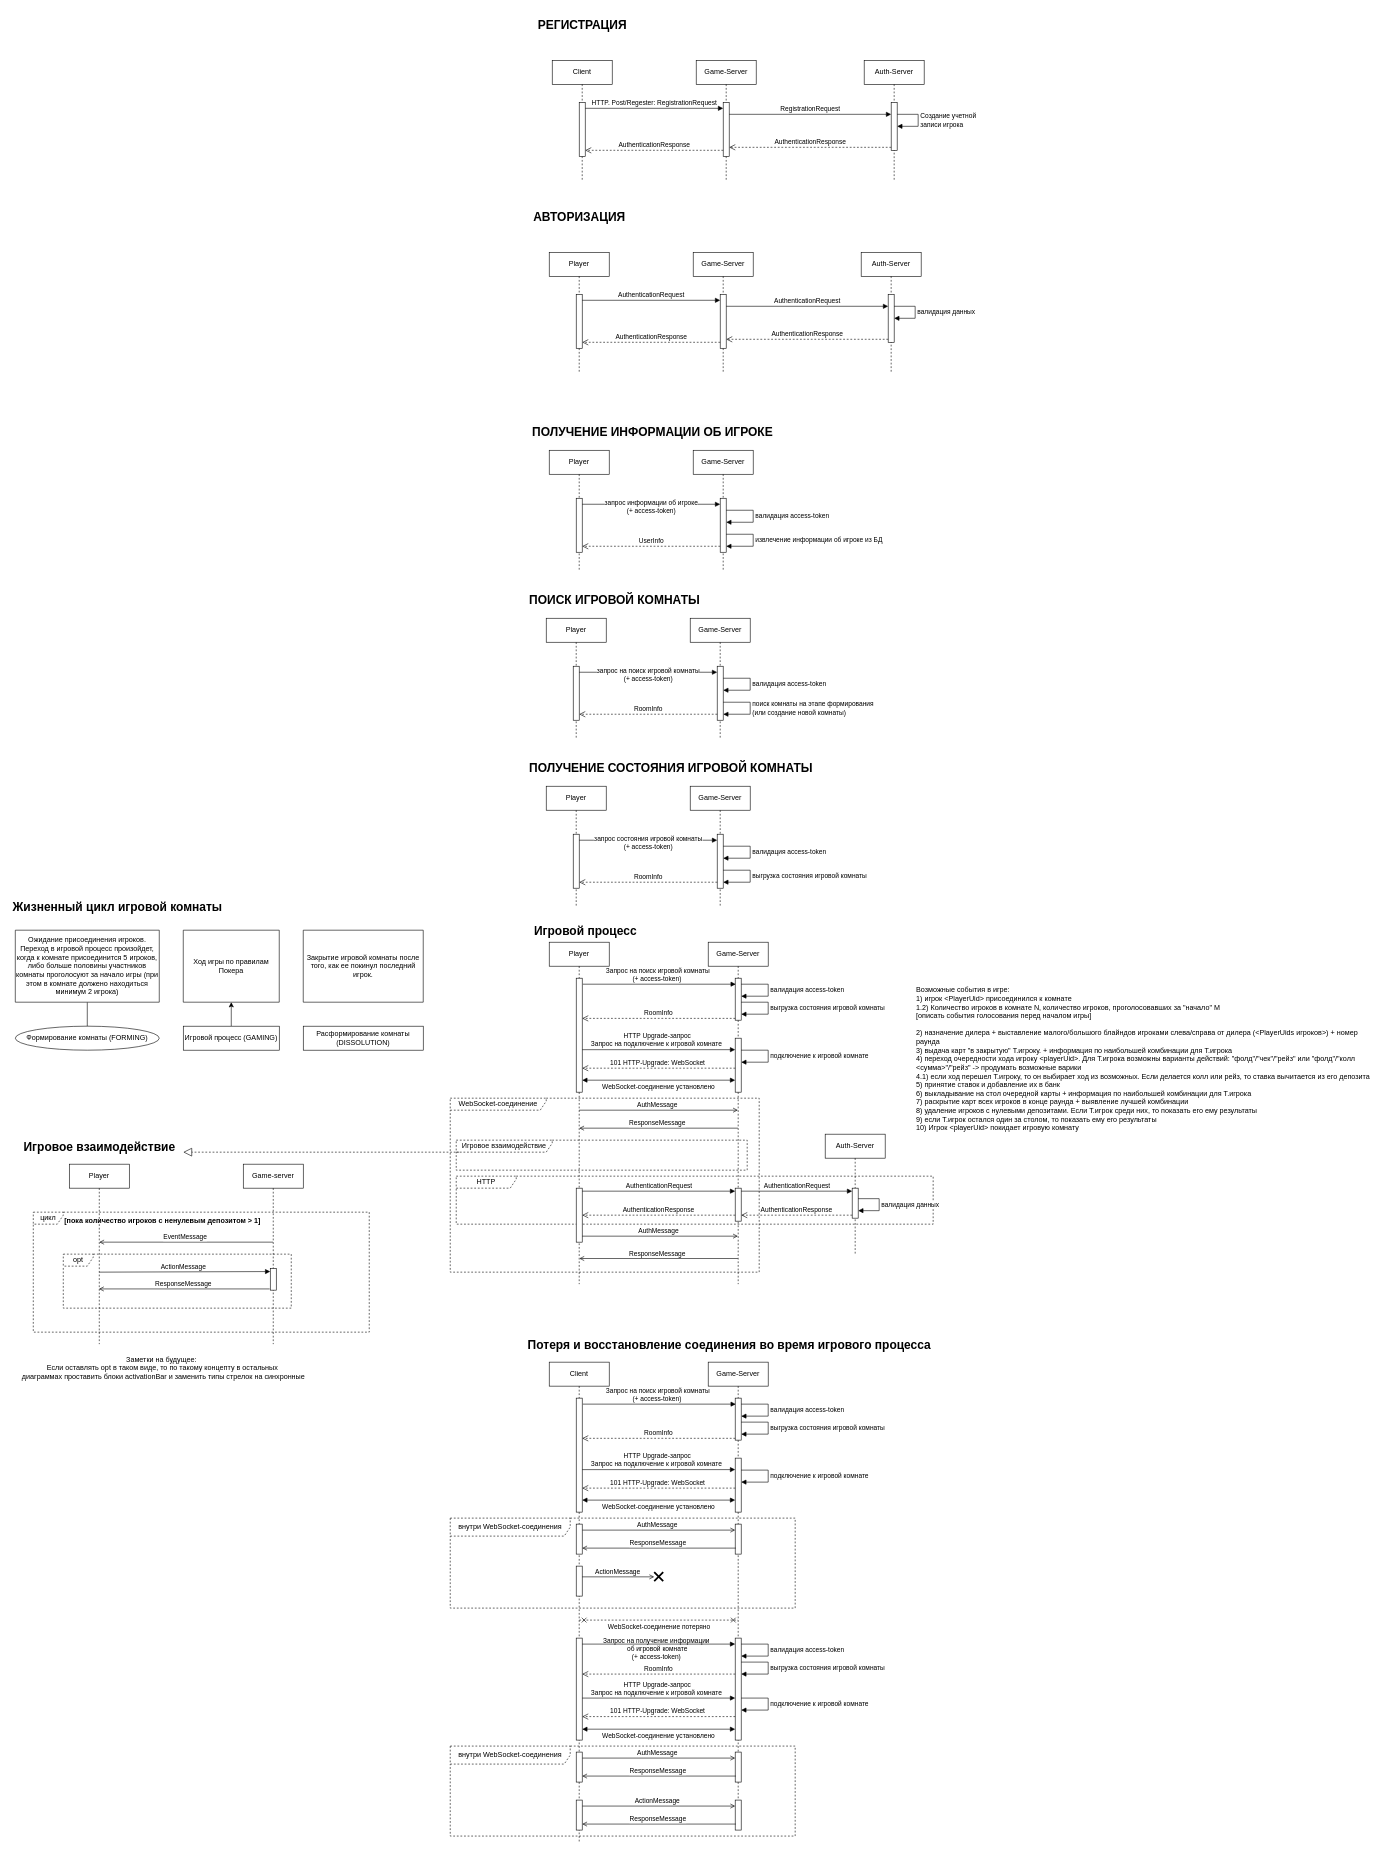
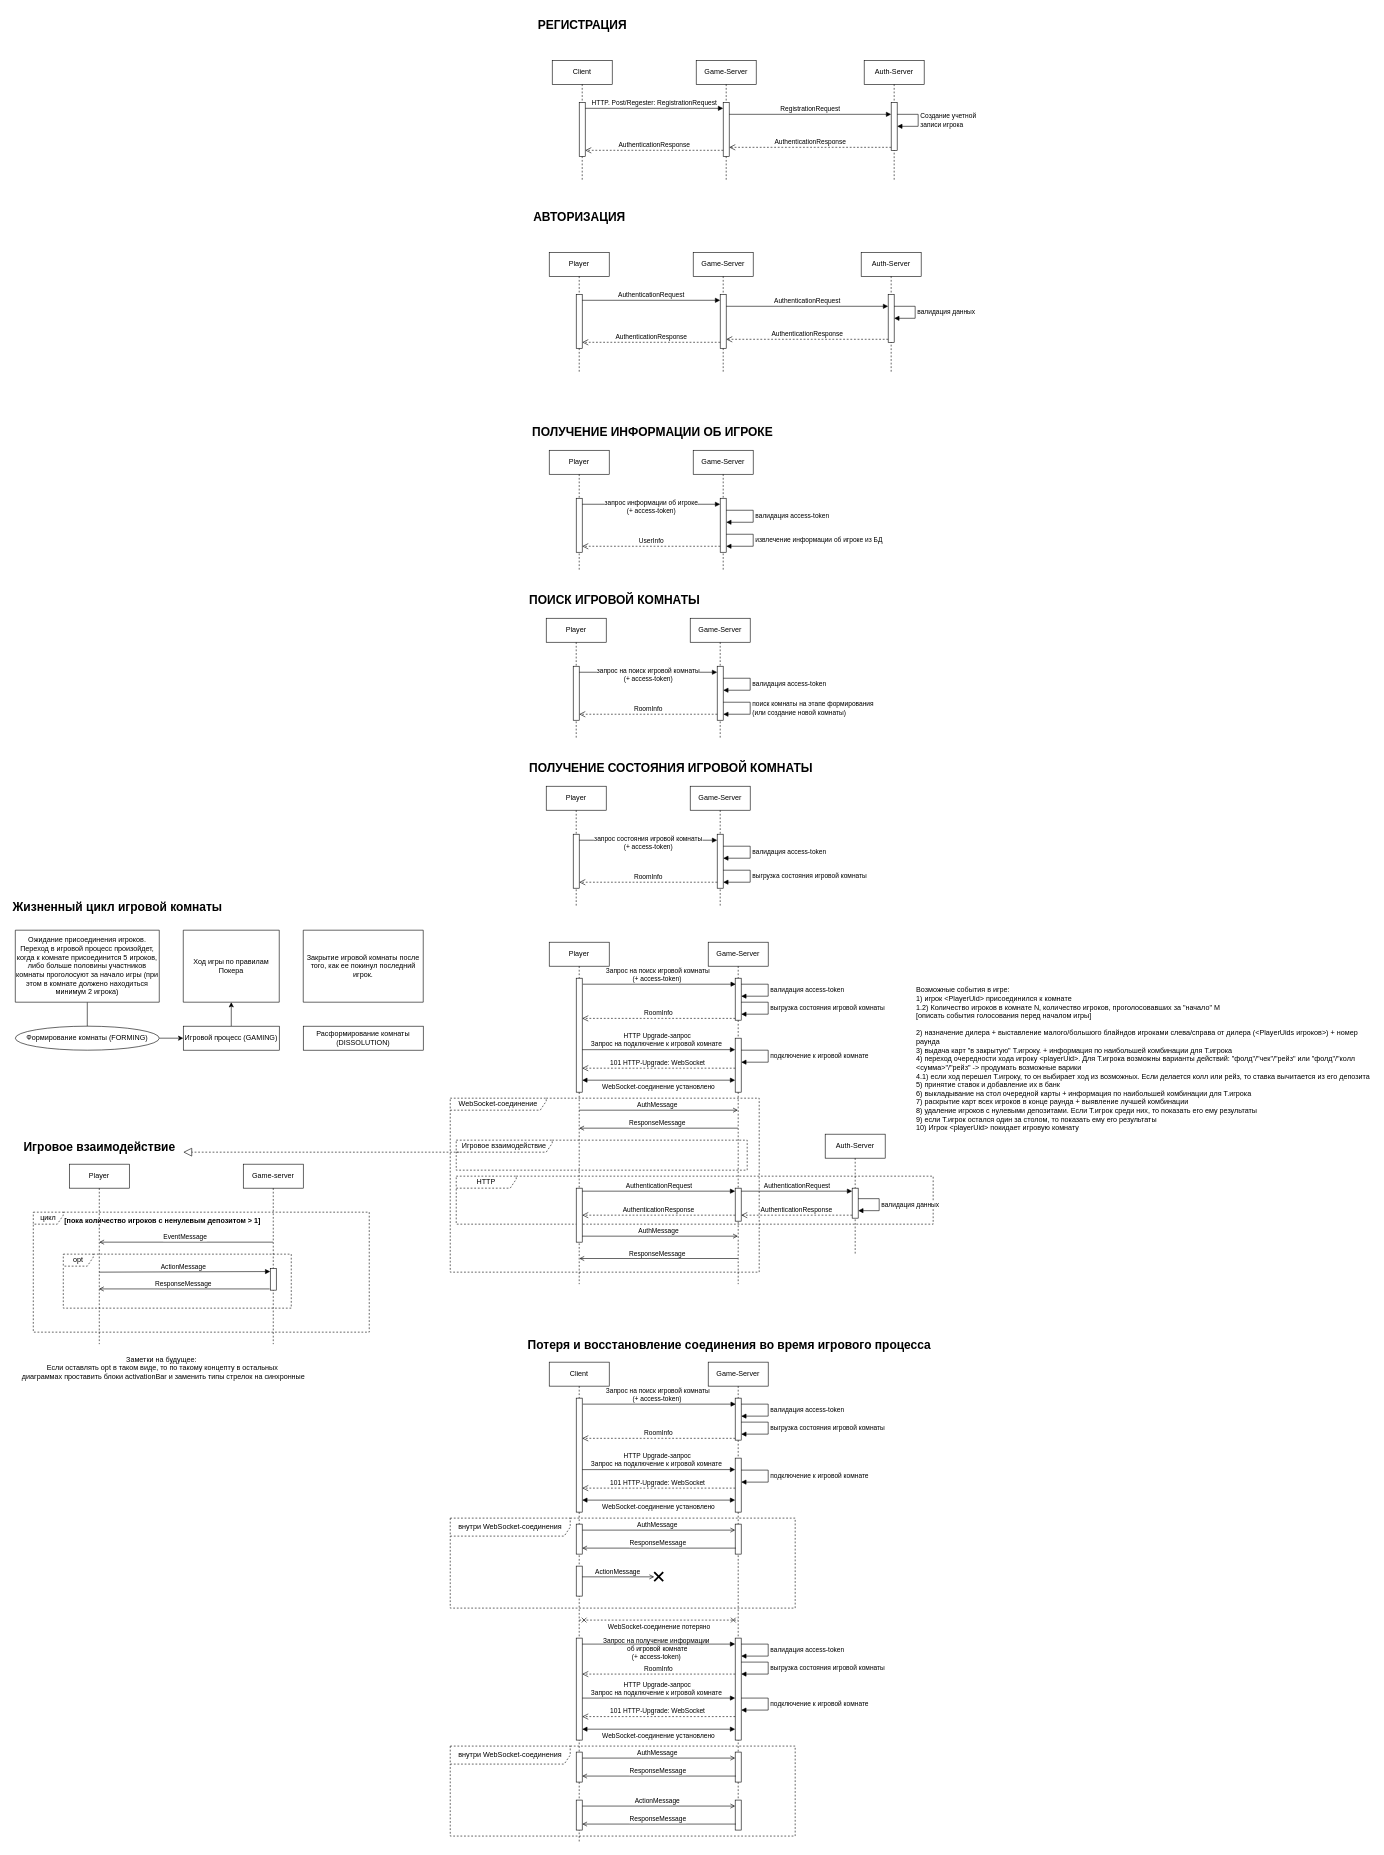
node "Игровой процесс": removed
edge "Формирование комнаты (FORMING)" -> "Игровой процесс (GAMING)": added
